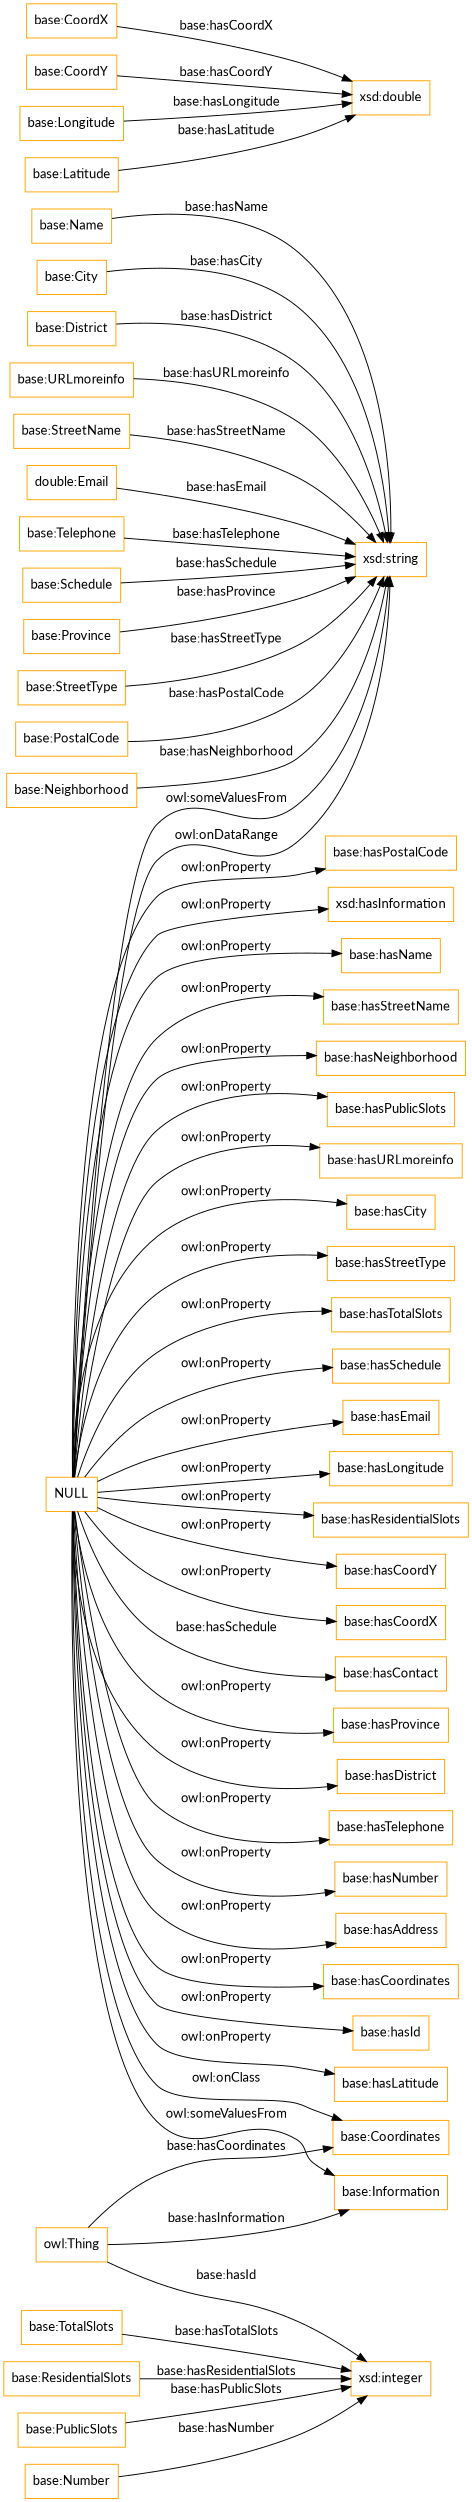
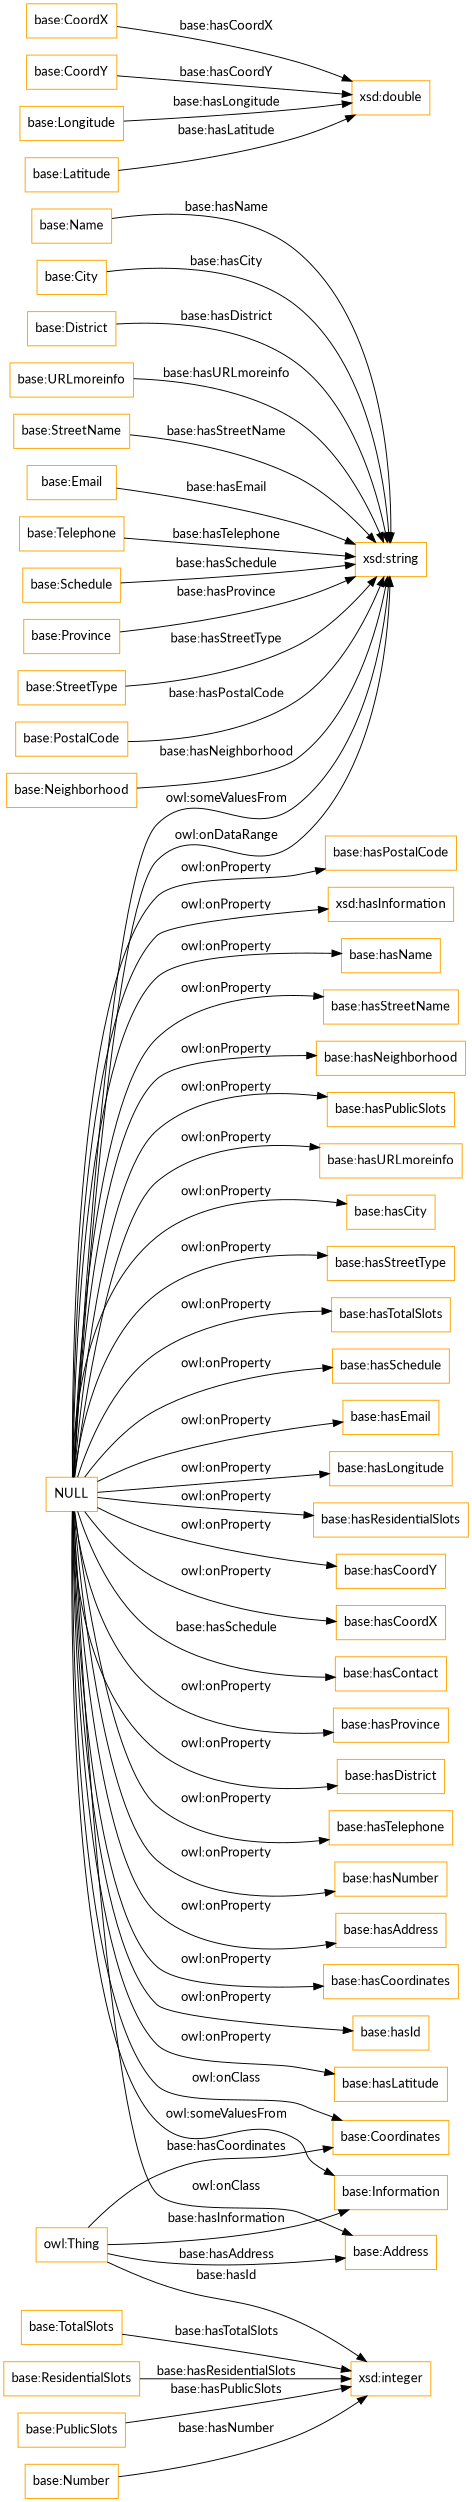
node "double:Email": label "double:Email" -> "base:Email"
node "base:Address": added
